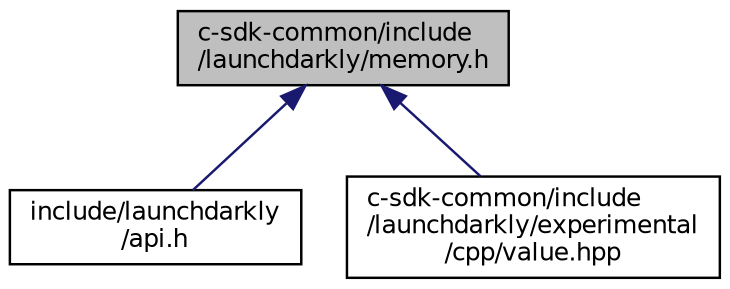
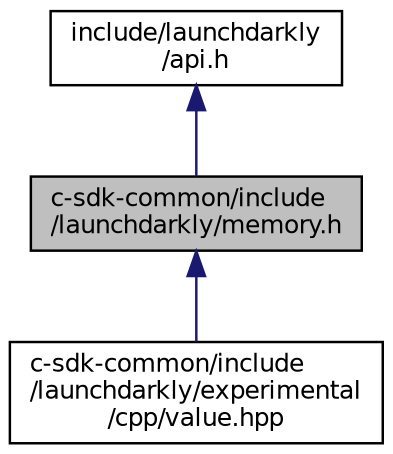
edge "include/launchdarkly /api.h" -> "c-sdk-common/include /launchdarkly/memory.h": reversed
